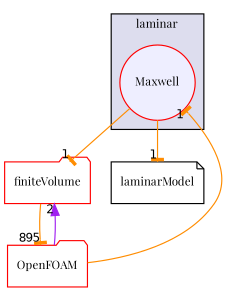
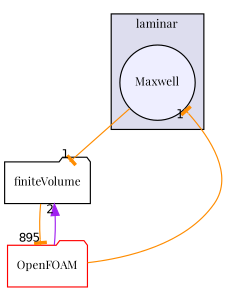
node "Maxwell": color red -> black
node "finiteVolume": color red -> black
node "laminarModel": removed
